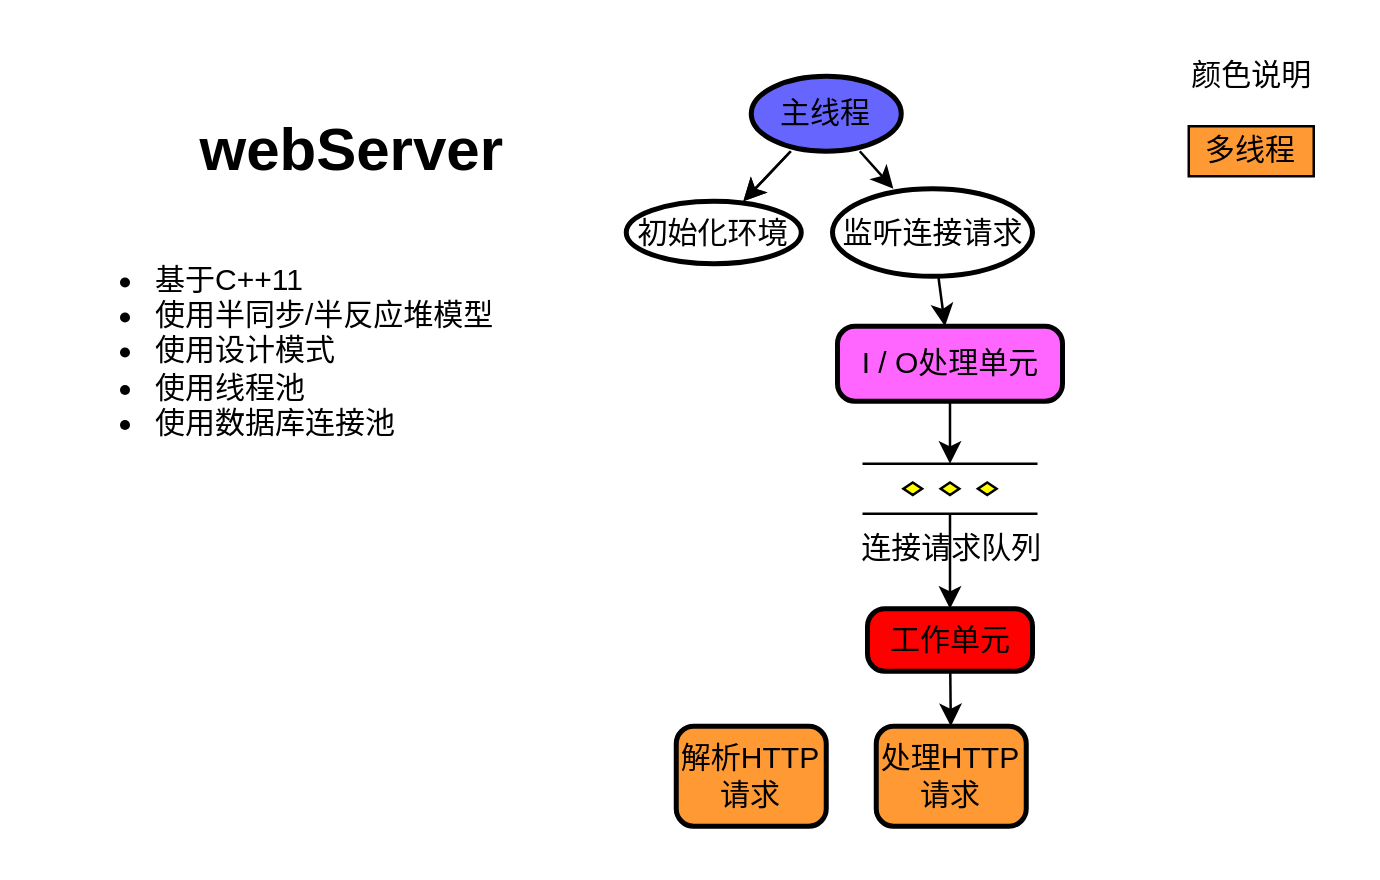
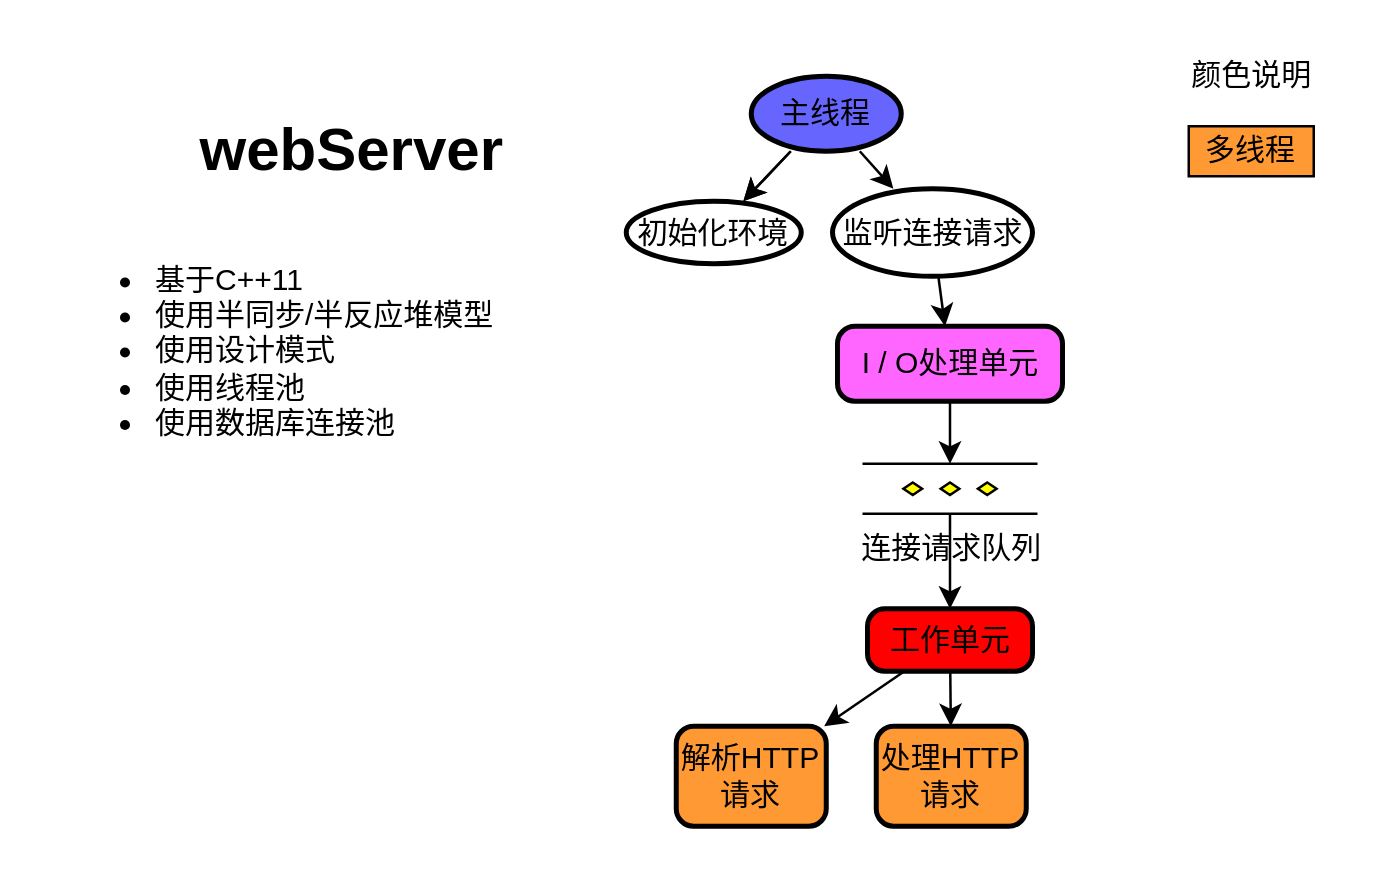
edge "工作单元" -> "解析HTTP请求": added
